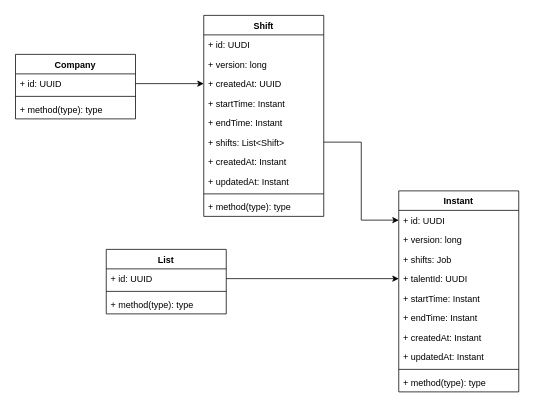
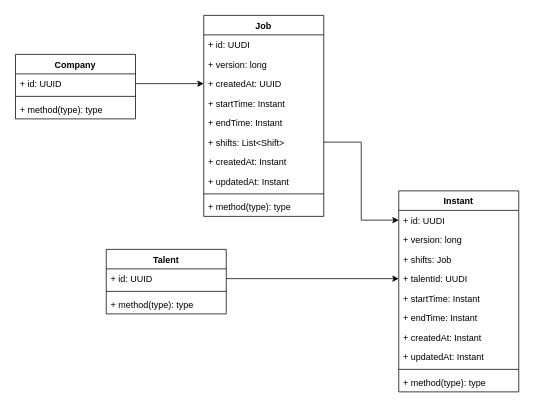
node "Shift": label "Shift" -> "Job"
node "List": label "List" -> "Talent"
